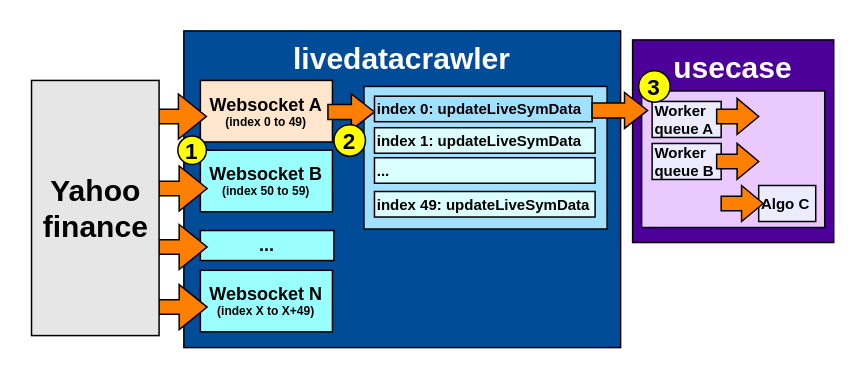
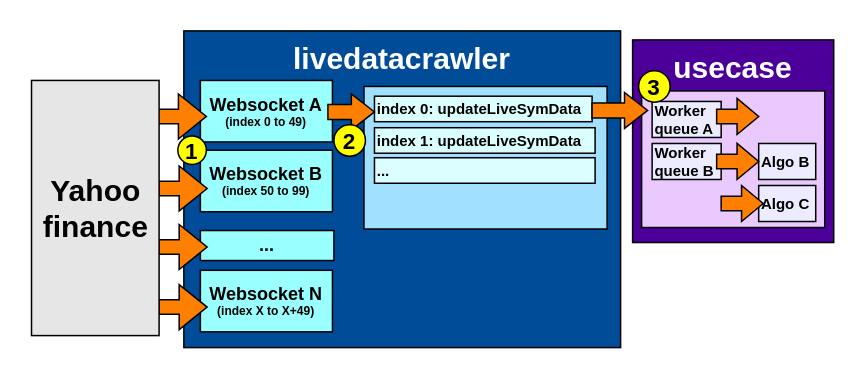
node "index 0: updateLiveSymData": fillcolor #a1e0ff -> #dbfeff
node "Websocket A (index 0 to 49)": fillcolor #ffe6cc -> #99ffff
node "Algo B": added
node "Websocket B (index 50 to 59)": label "Websocket B (index 50 to 59)" -> "Websocket B (index 50 to 99)"
node "index 49: updateLiveSymData": removed
